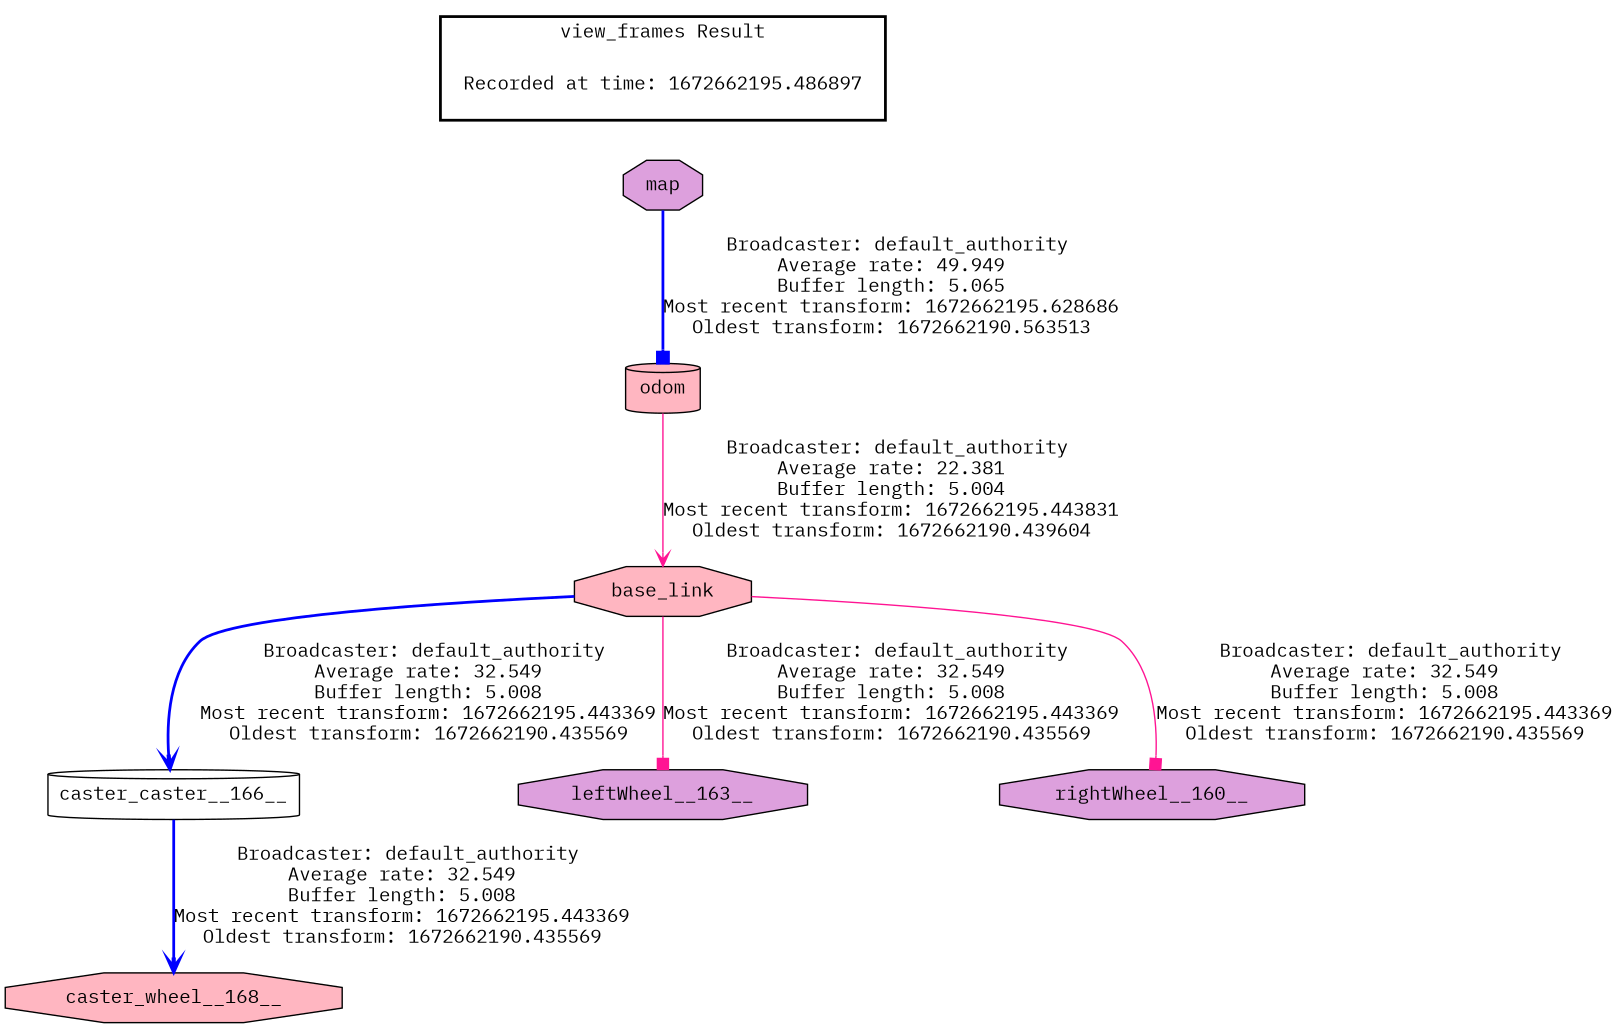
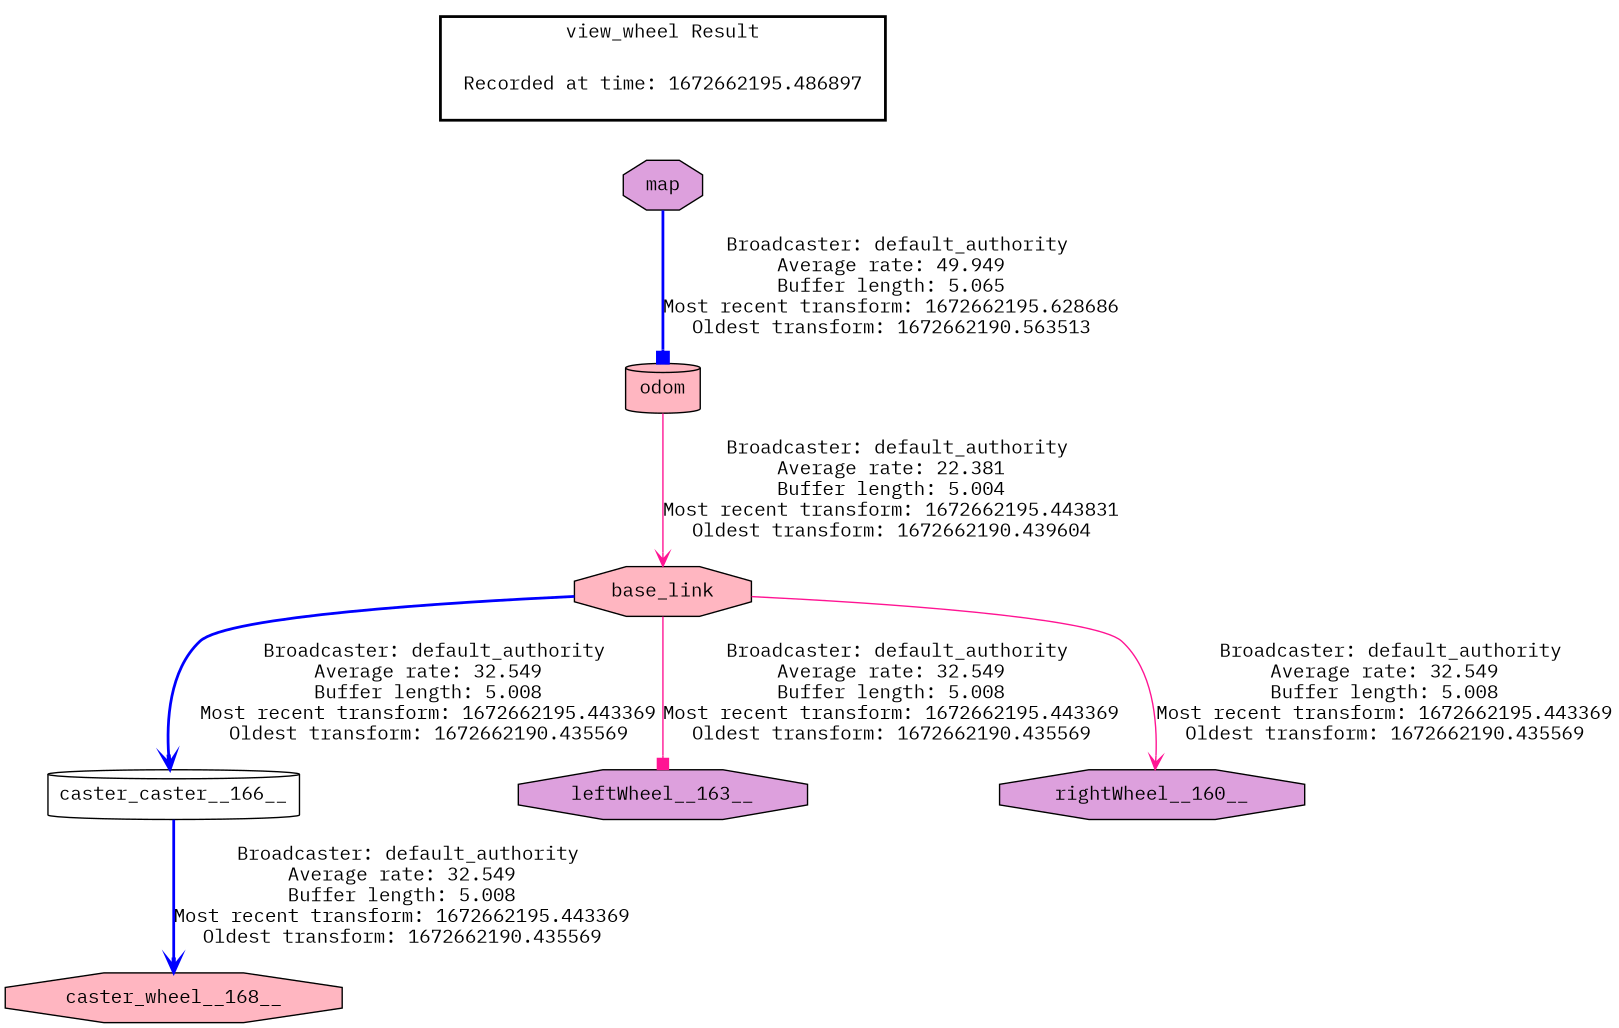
cluster "view_frames Result": label "view_frames Result" -> "view_wheel Result"
edge "base_link" -> "rightWheel__160__": arrowhead box -> vee
